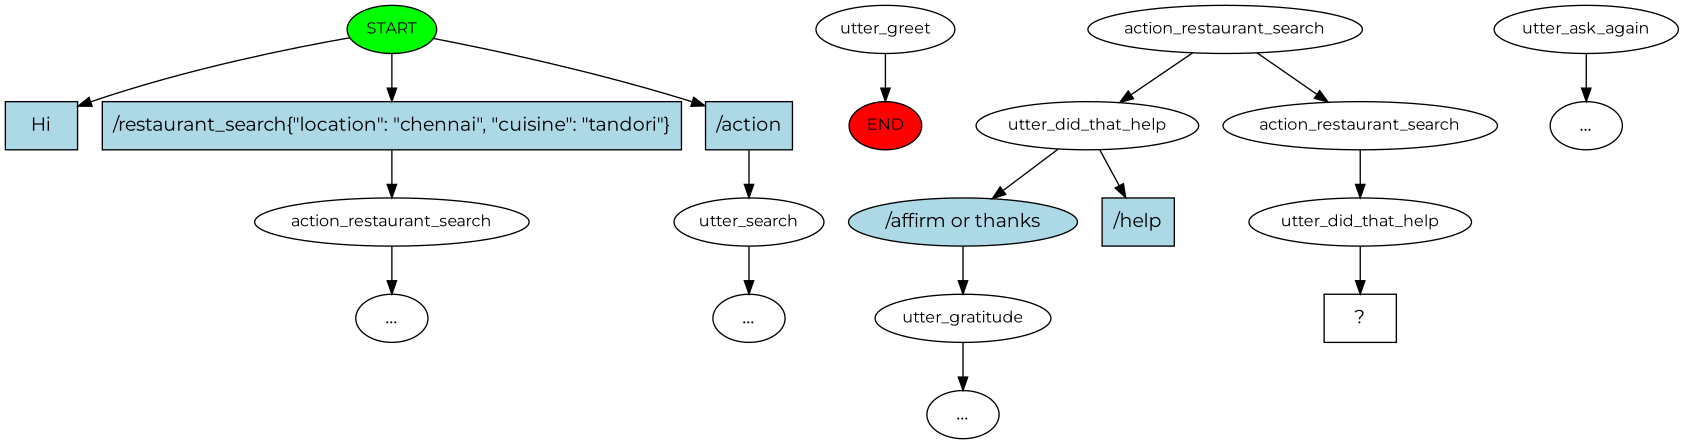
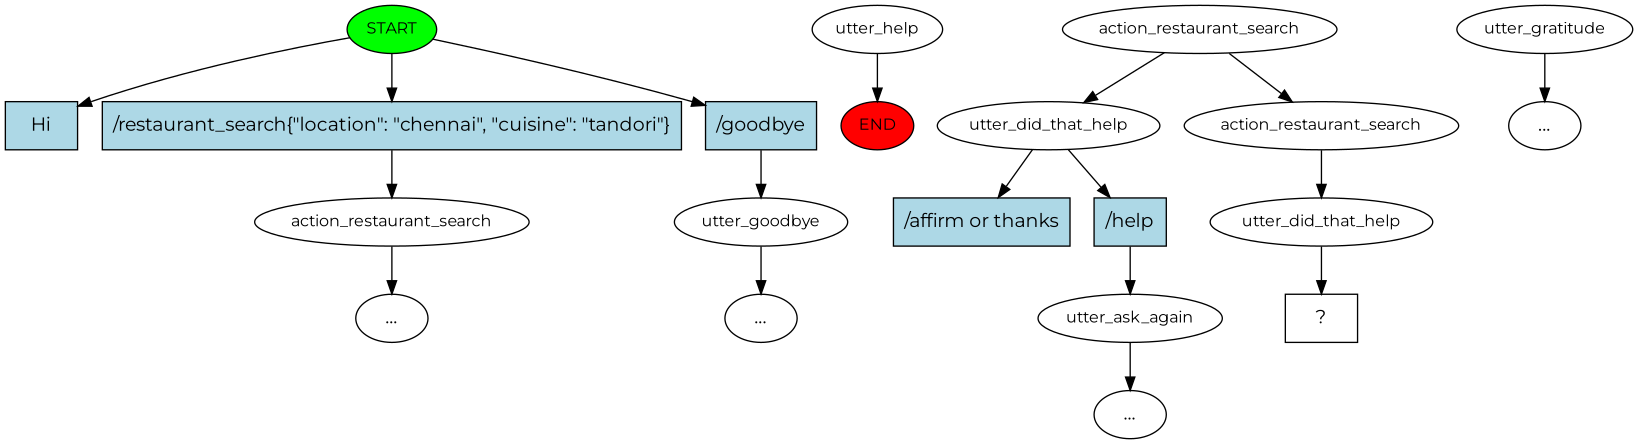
node "utter_greet": label "utter_greet" -> "utter_help"
node "/action": label "/action" -> "/goodbye"
node "utter_search": label "utter_search" -> "utter_goodbye"
node "/affirm or thanks": shape ellipse -> box
edge "/affirm or thanks" -> "utter_gratitude": removed
edge "/help" -> "utter_ask_again": added
